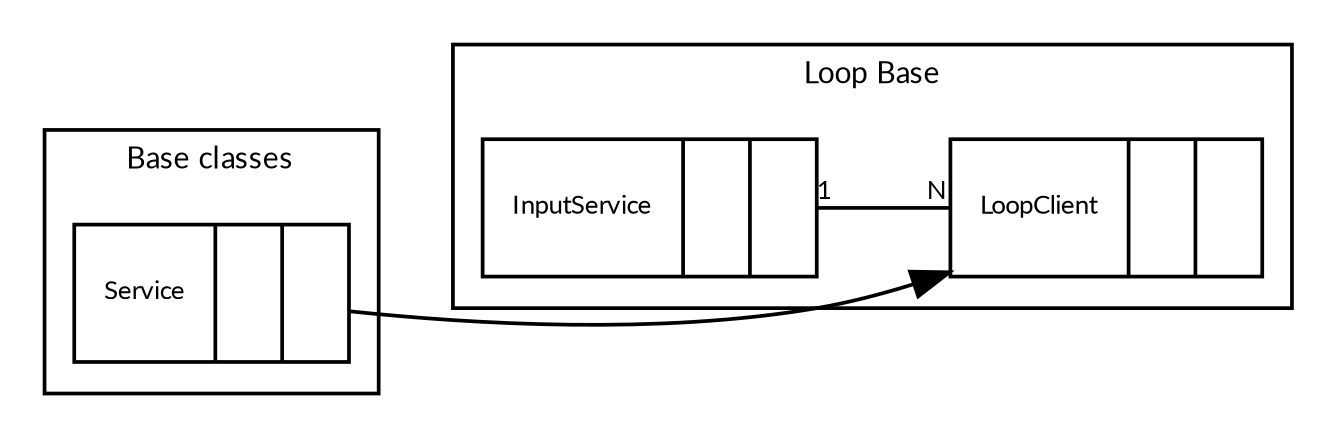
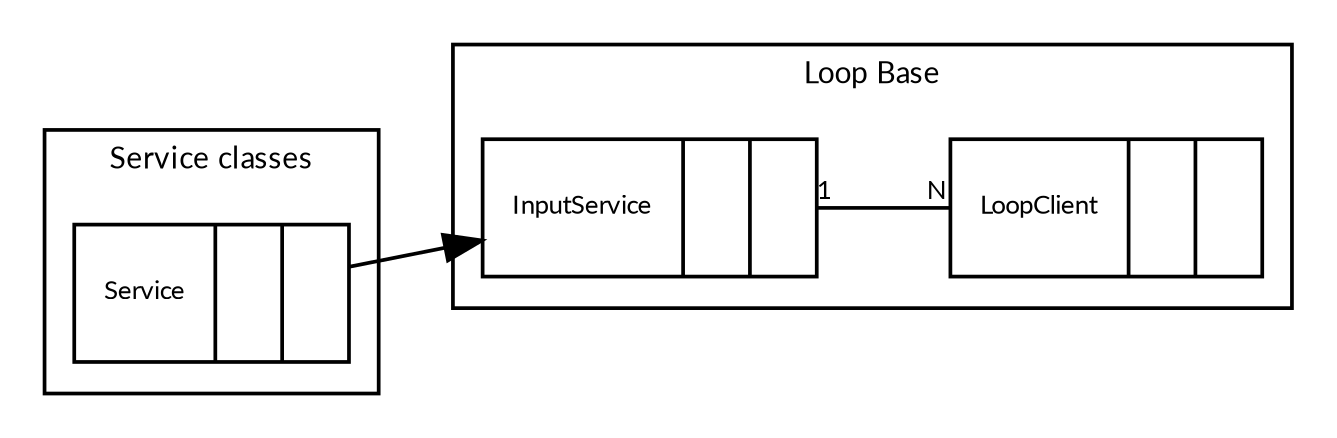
cluster "Base classes": label "Base classes" -> "Service classes"
edge "Service" -> "LoopClient": now "Service" -> "InputService"
